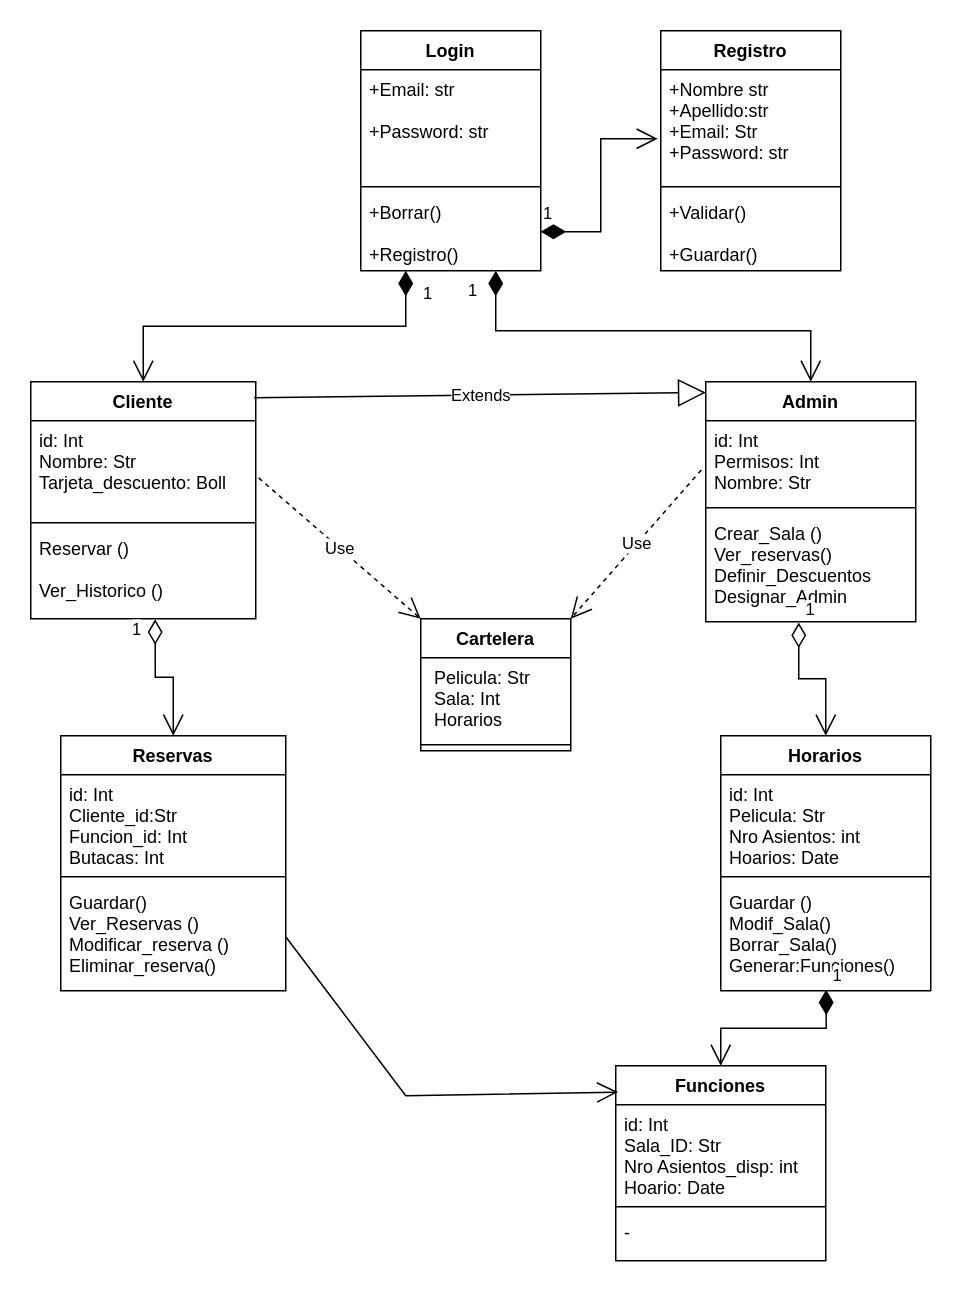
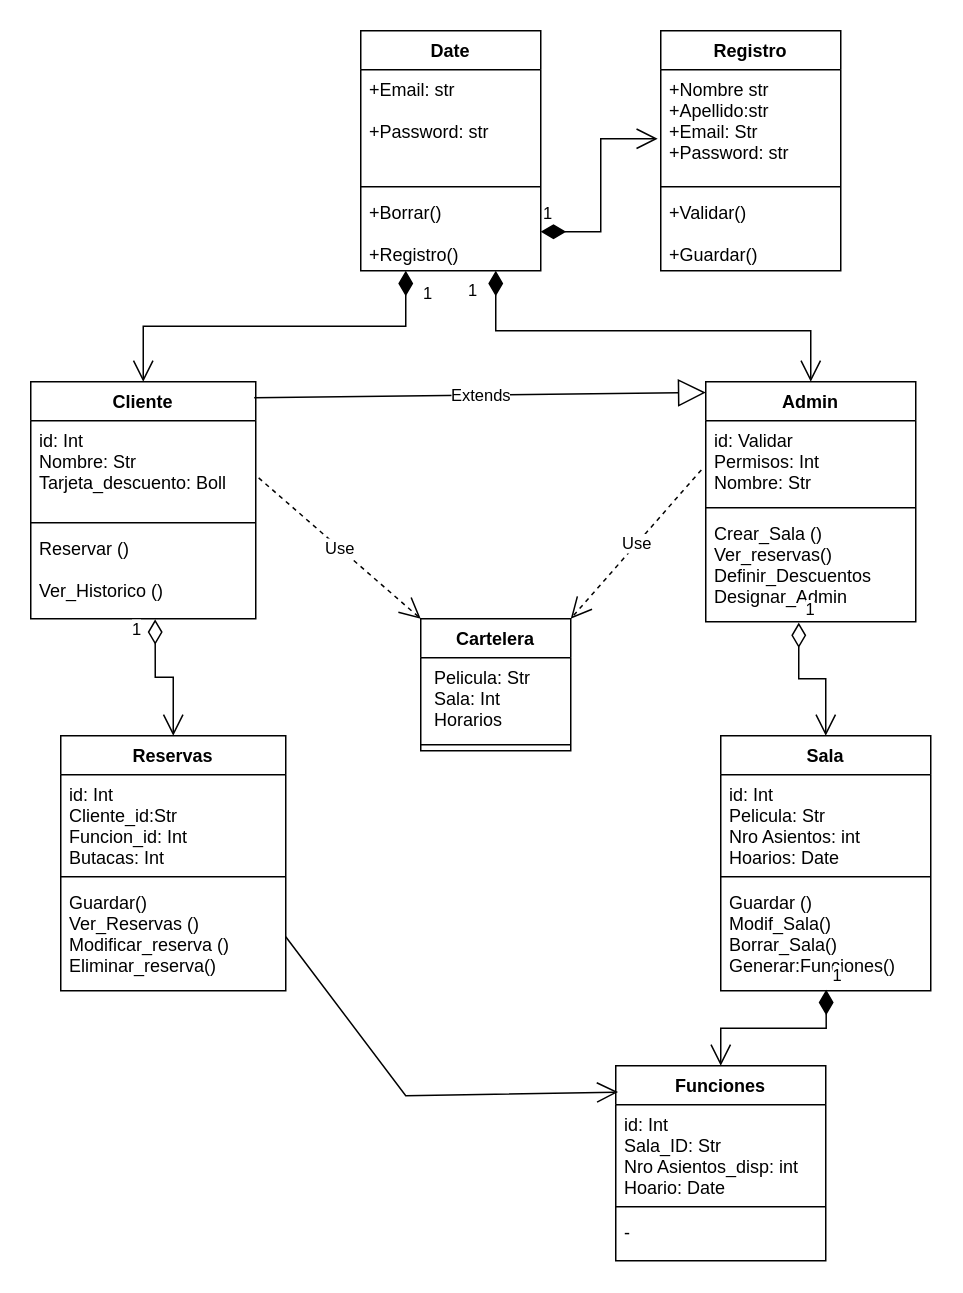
node "Login": label "Login" -> "Date"
node "id: Int Permisos: Int Nombre: Str": label "id: Int Permisos: Int Nombre: Str" -> "id: Validar Permisos: Int Nombre: Str"
node "Horarios": label "Horarios" -> "Sala"
